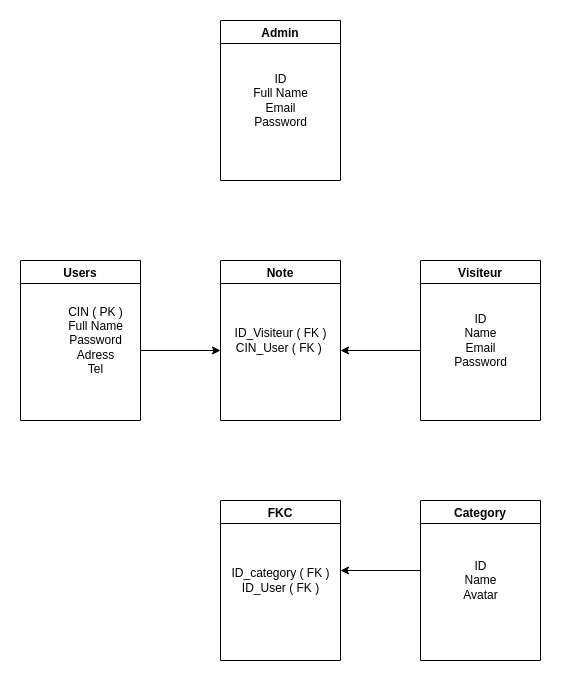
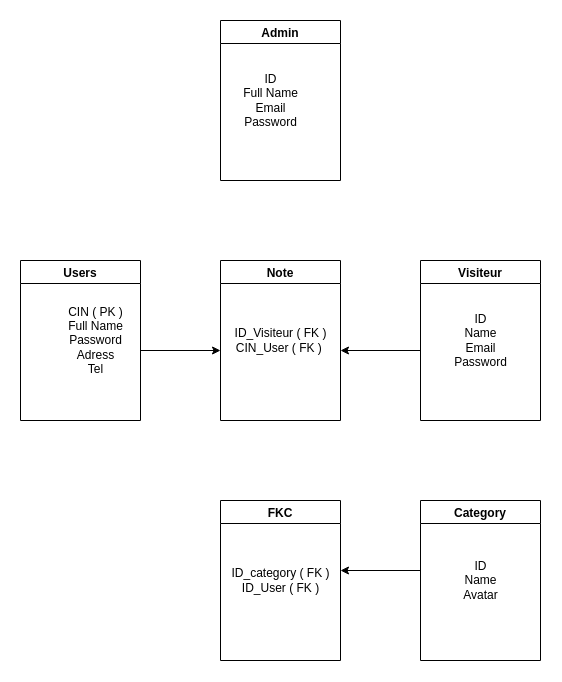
node "ID Full Name Email Password": moved (281, 101) -> (271, 101)
